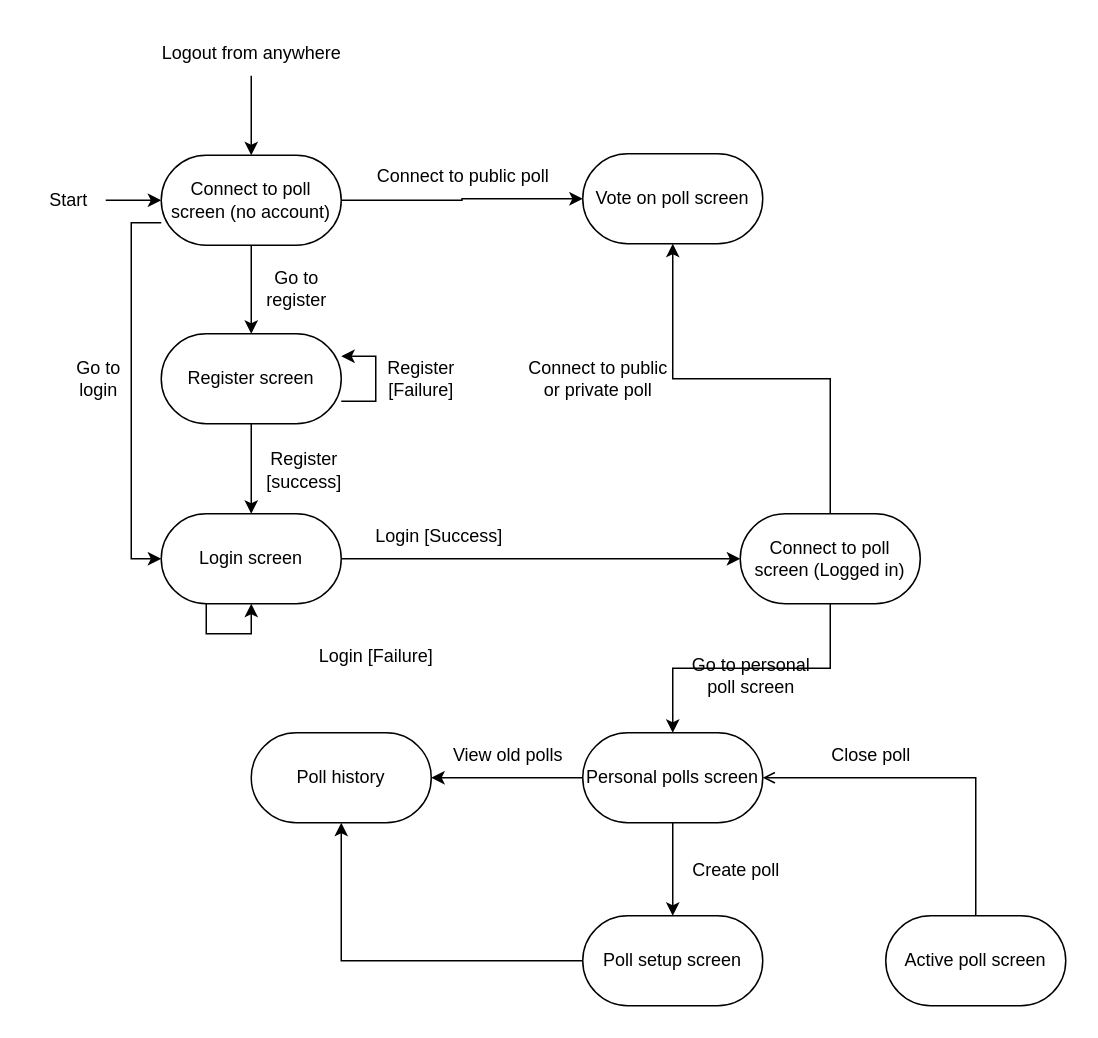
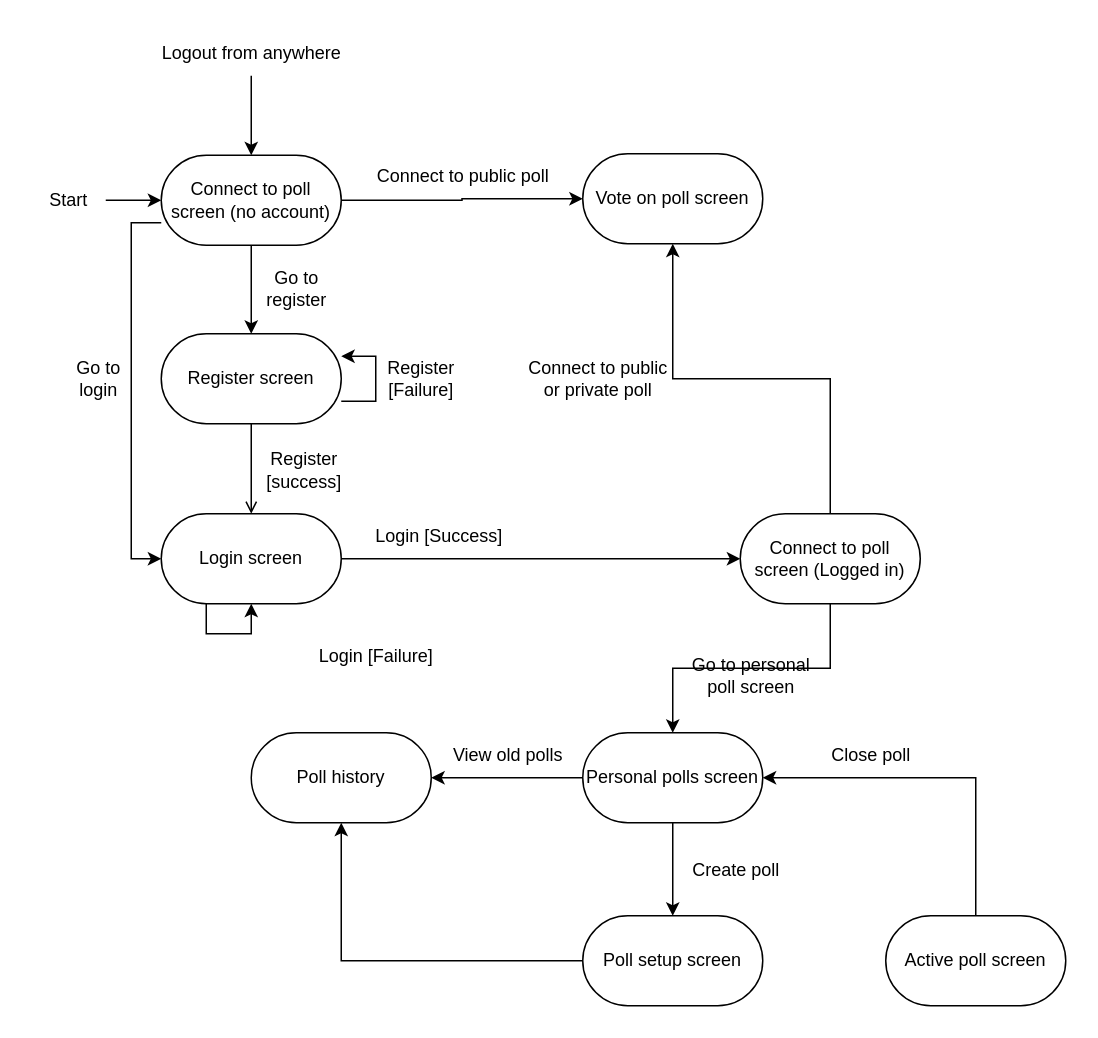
edge "Register screen" -> "Login screen": arrowhead classic -> open
edge "Active poll screen" -> "Personal polls screen": arrowhead open -> classic
